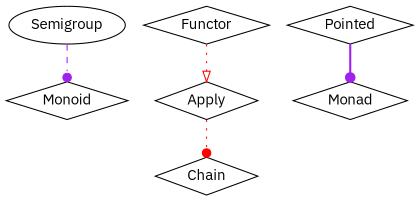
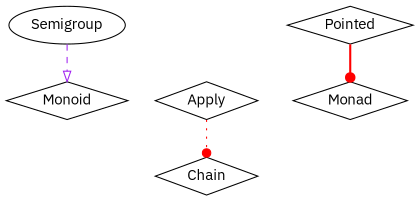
node "Functor": removed
edge "Semigroup" -> "Monoid": arrowhead dot -> onormal
edge "Pointed" -> "Monad": color purple -> red
